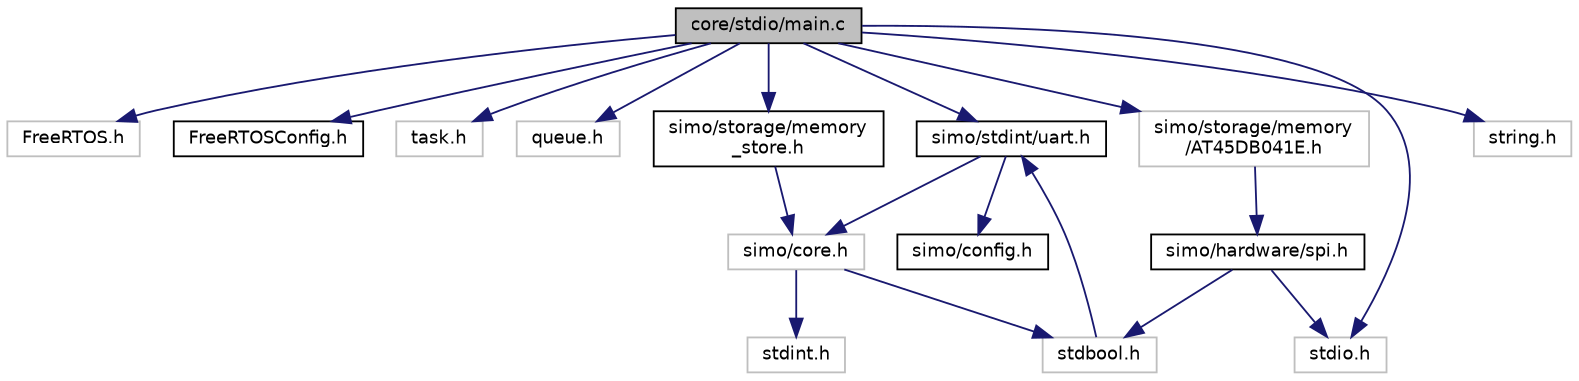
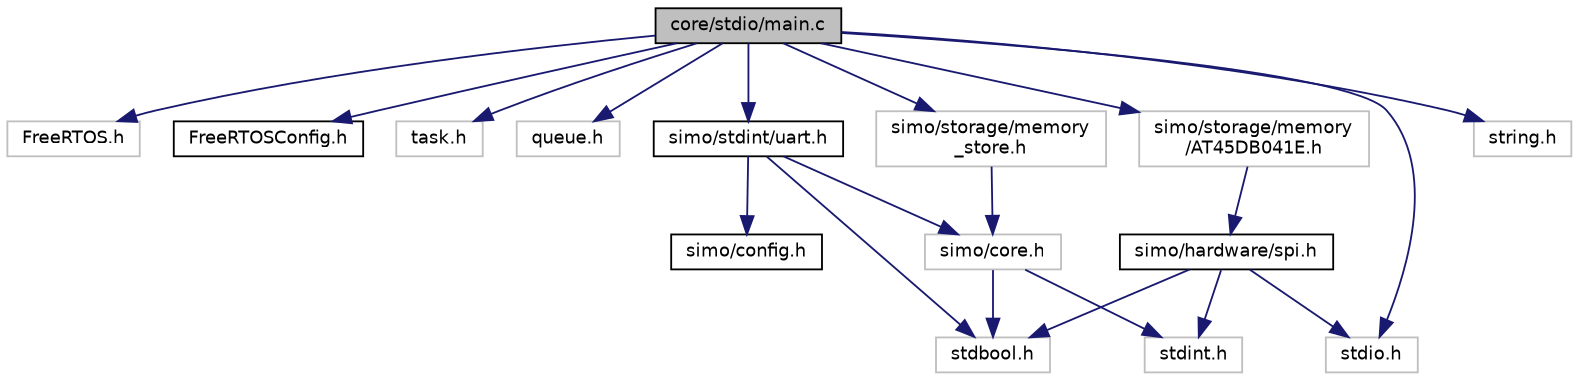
node "simo/storage/memory _store.h": color black -> grey75
edge "stdbool.h" -> "simo/stdint/uart.h": reversed
edge "simo/hardware/spi.h" -> "stdint.h": added
